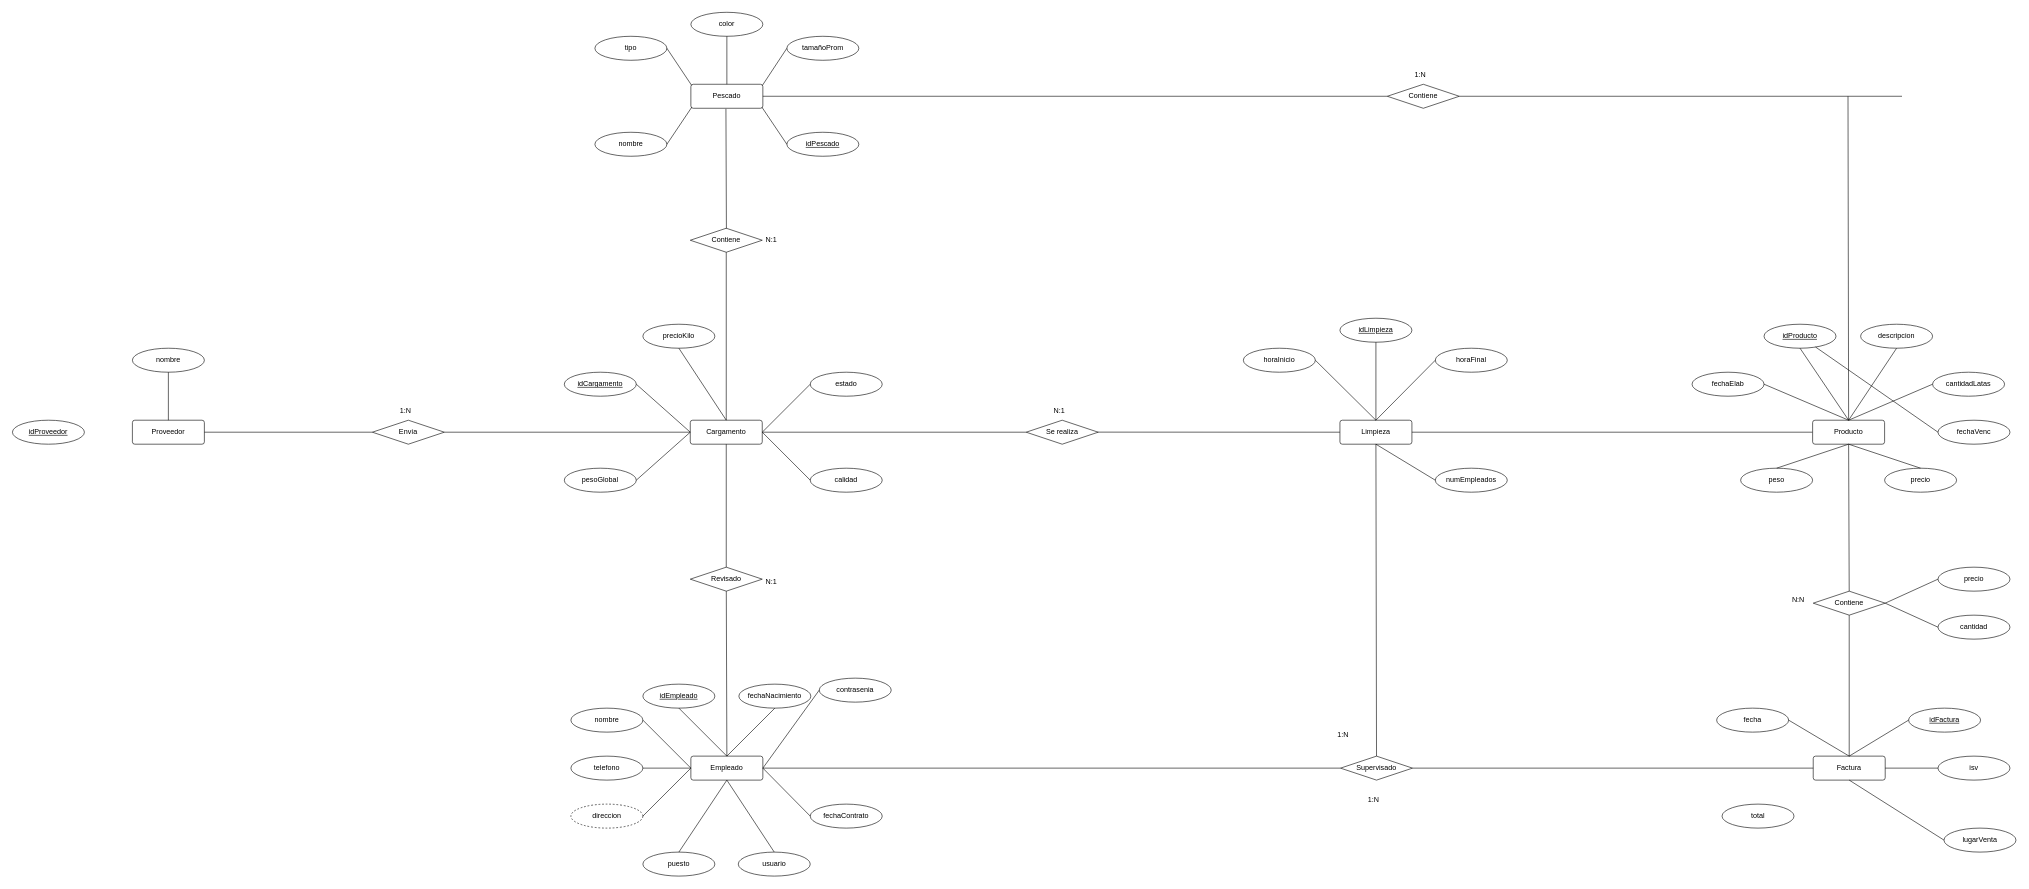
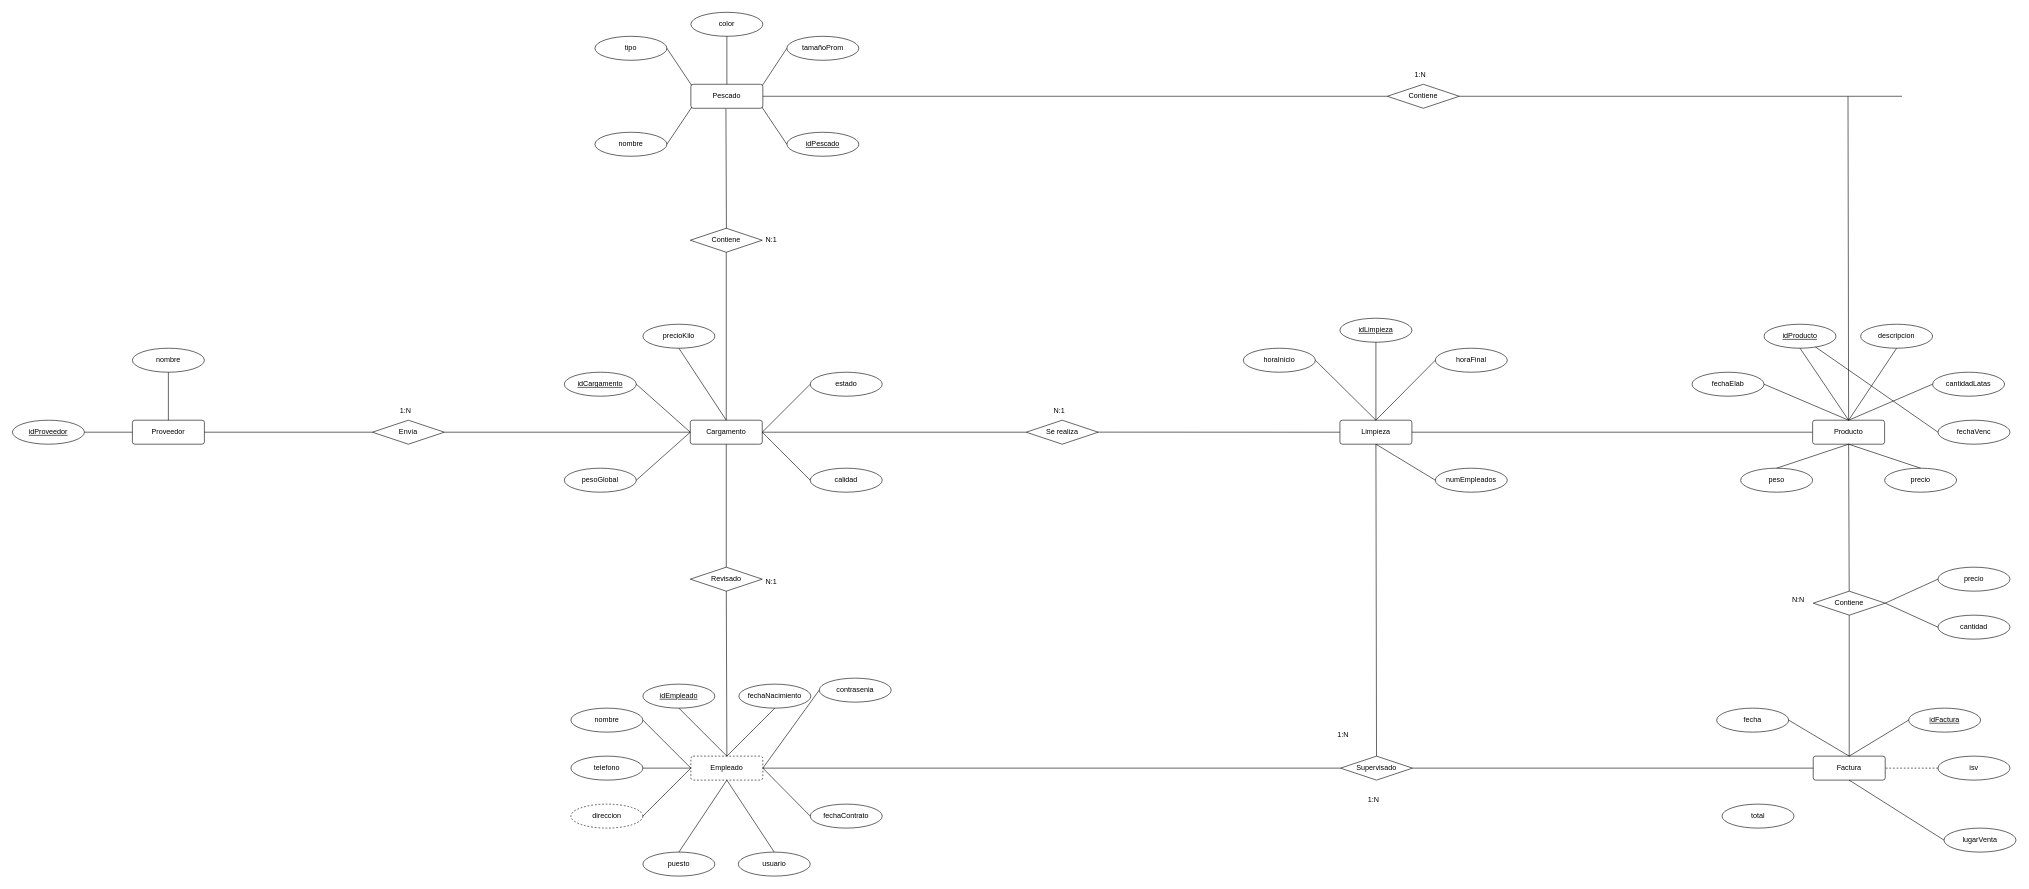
edge "idProveedor" -- "Proveedor": added
node "Empleado": style solid -> dashed
edge "Factura" -- "isv": style solid -> dashed
